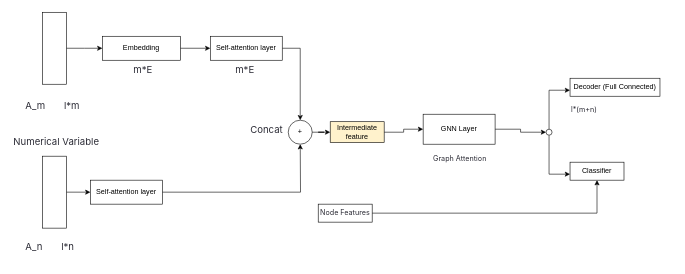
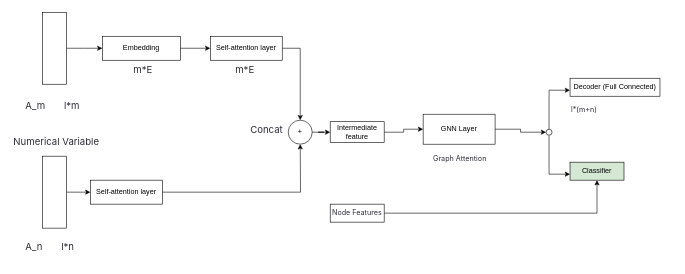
node "Intermediate feature": fillcolor #fff2cc -> #ffffff
node "Classifier": fillcolor #ffffff -> #d5e8d4
node "Node Features": moved (345, 213) -> (357, 213)
